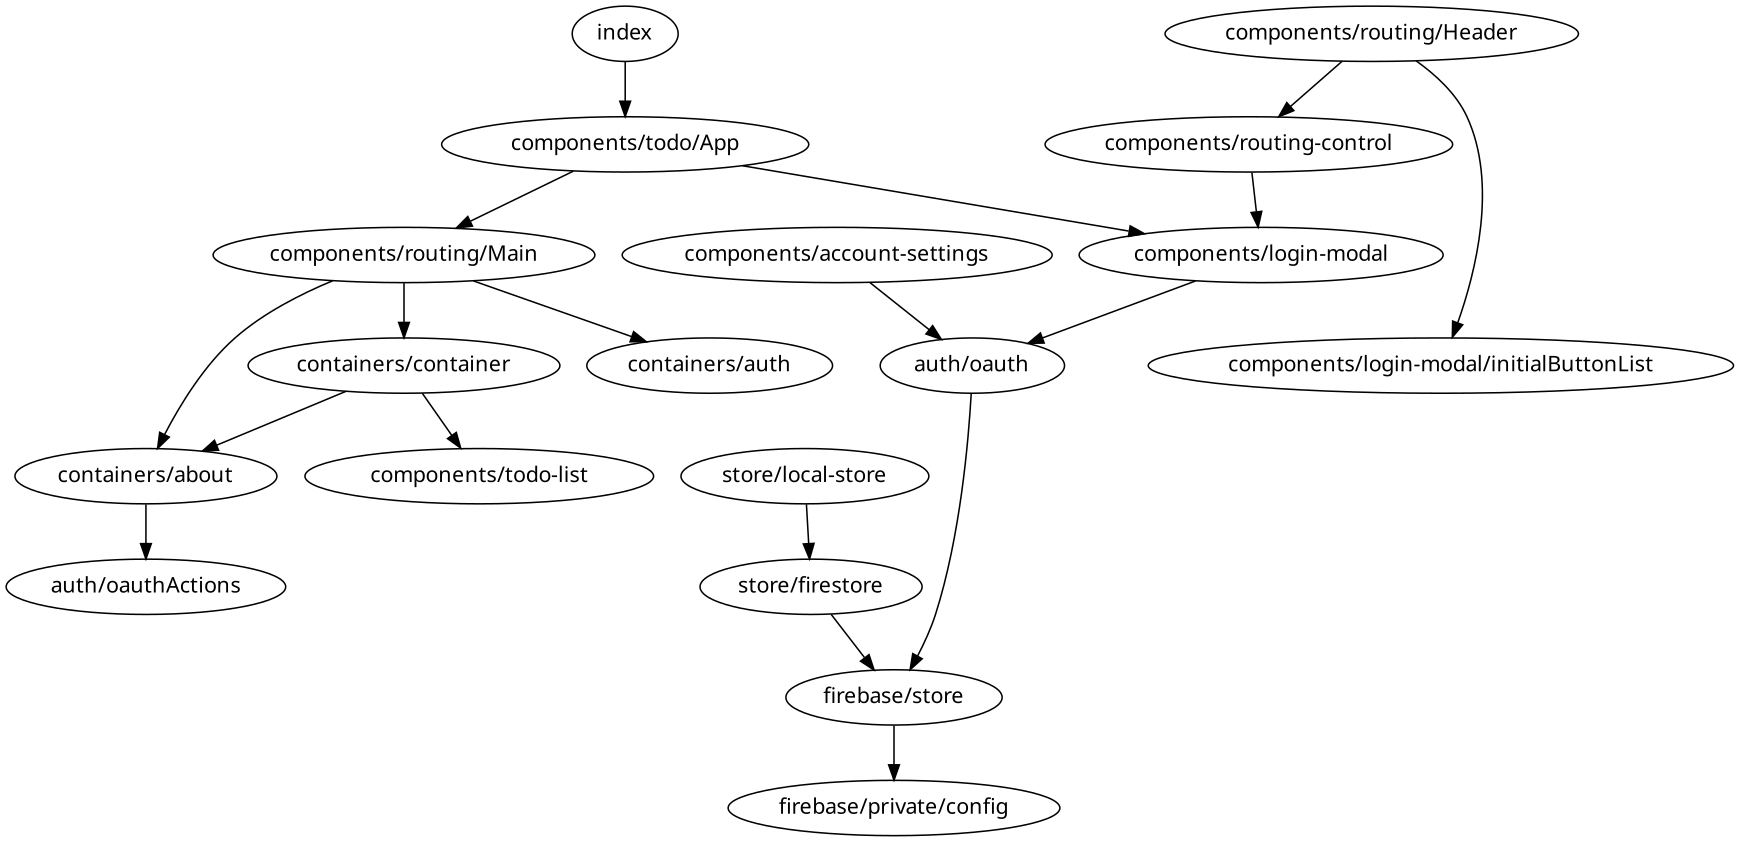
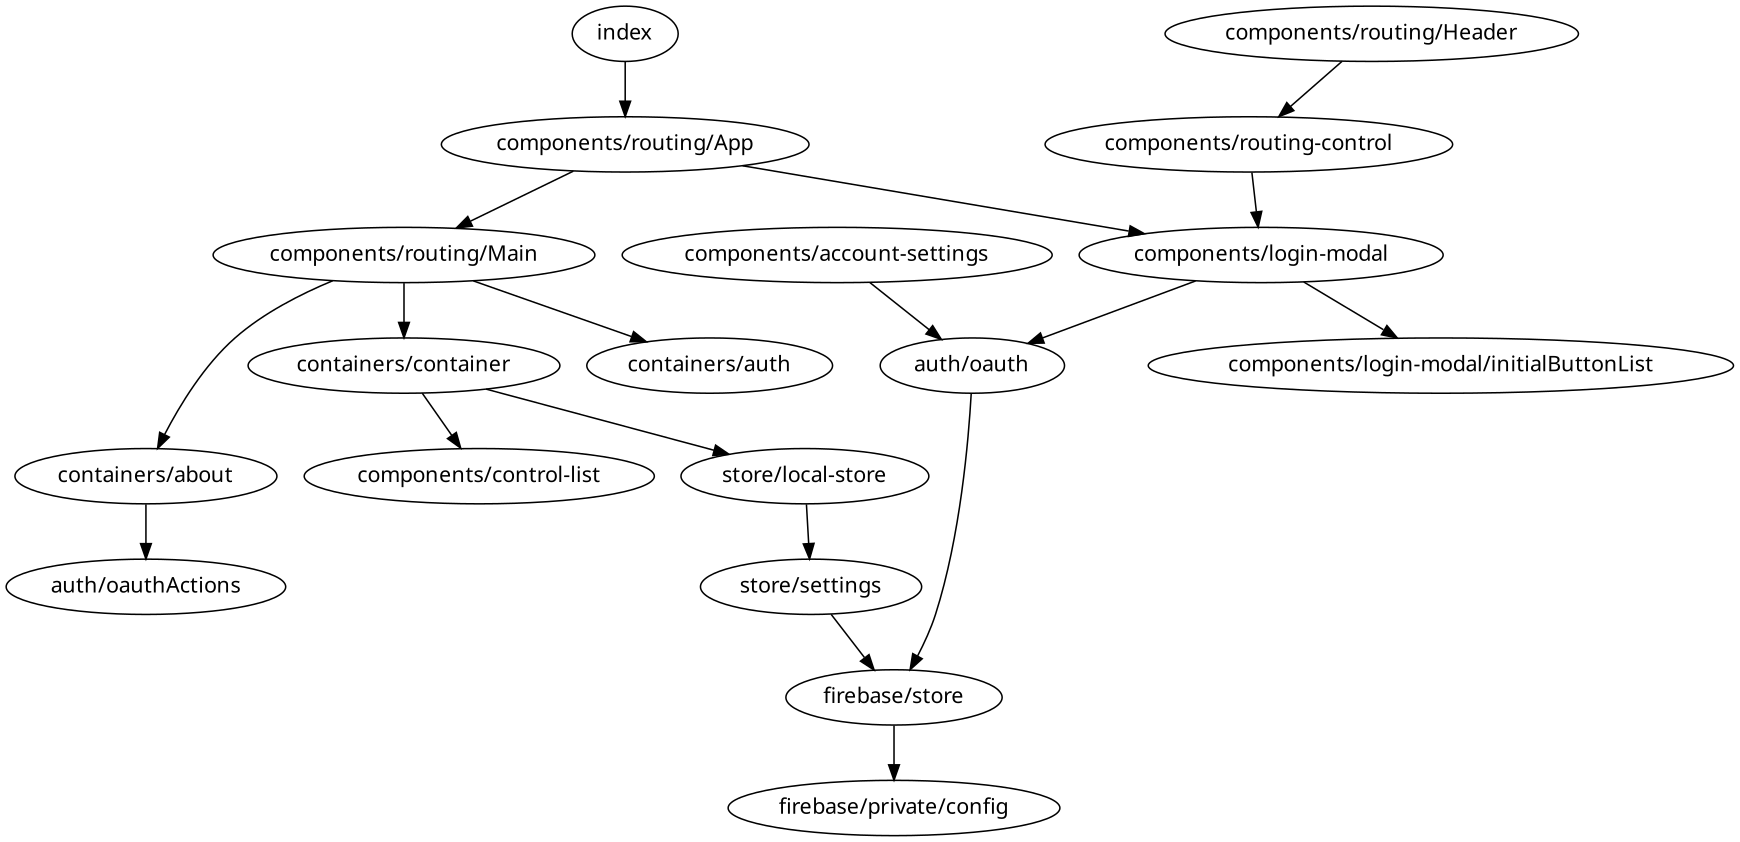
node "components/todo/App": label "components/todo/App" -> "components/routing/App"
edge "components/routing/Header" -> "components/login-modal/initialButtonList": now "components/login-modal" -> "components/login-modal/initialButtonList"
edge "containers/container" -> "containers/about": now "containers/container" -> "store/local-store"
node "components/todo-list": label "components/todo-list" -> "components/control-list"
node "store/firestore": label "store/firestore" -> "store/settings"
